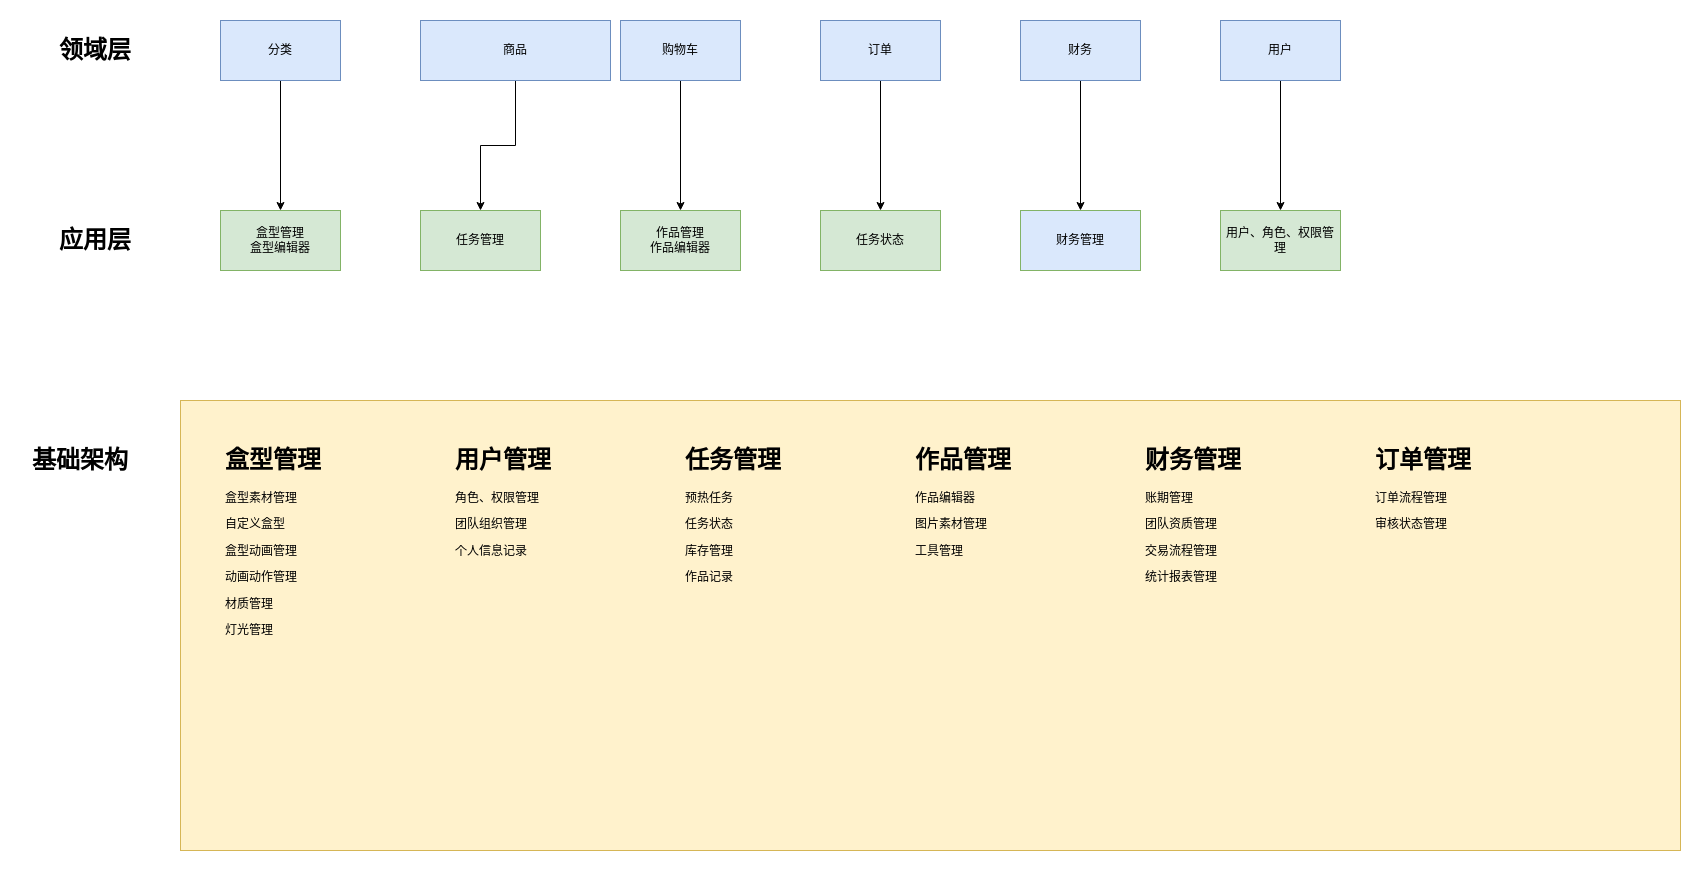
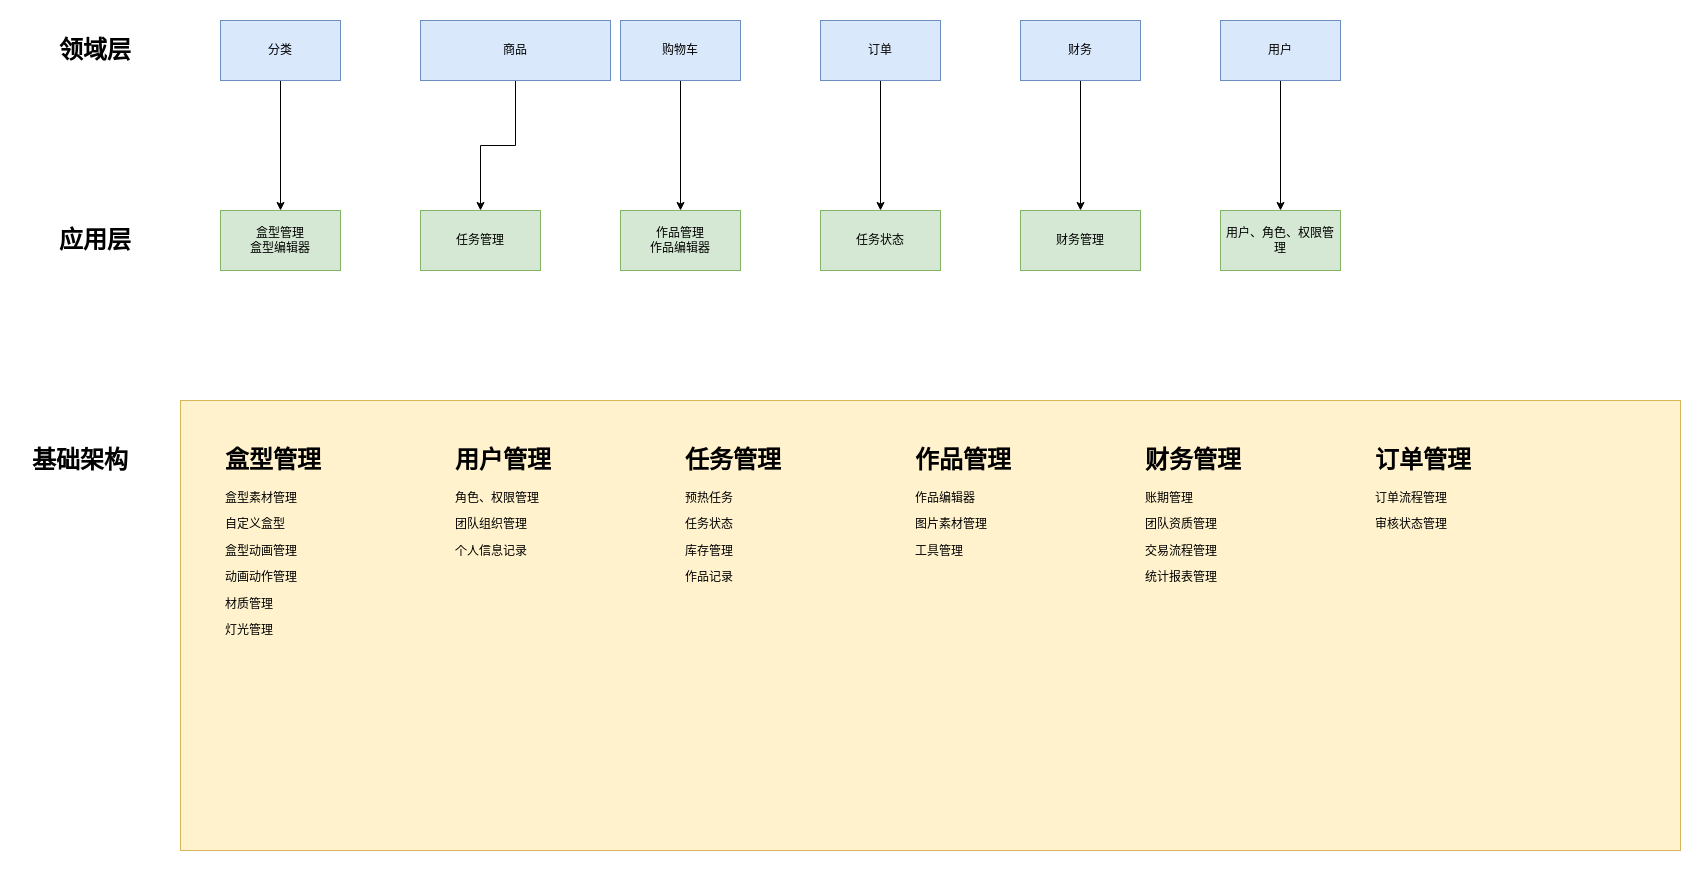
node "财务管理": fillcolor #dae8fc -> #d5e8d4
